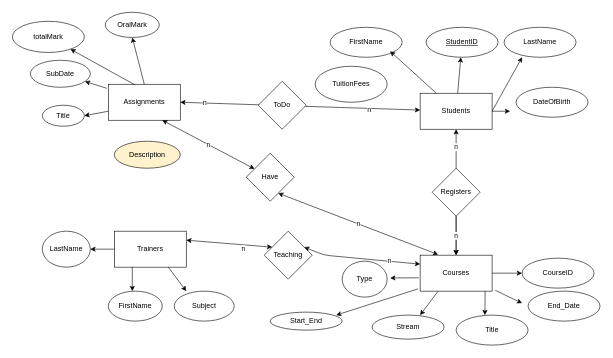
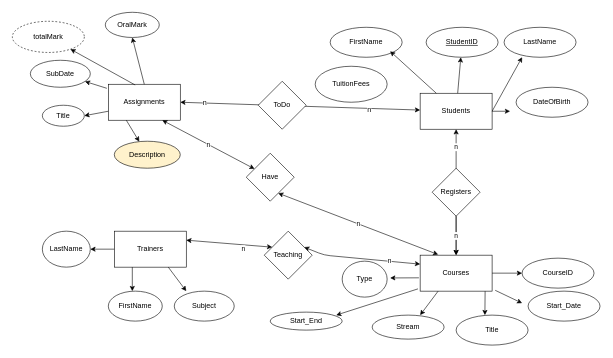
node "totalMark": style solid -> dashed
edge "Assignments" -> "Description": added
node "End_Date": label "End_Date" -> "Start_Date"
